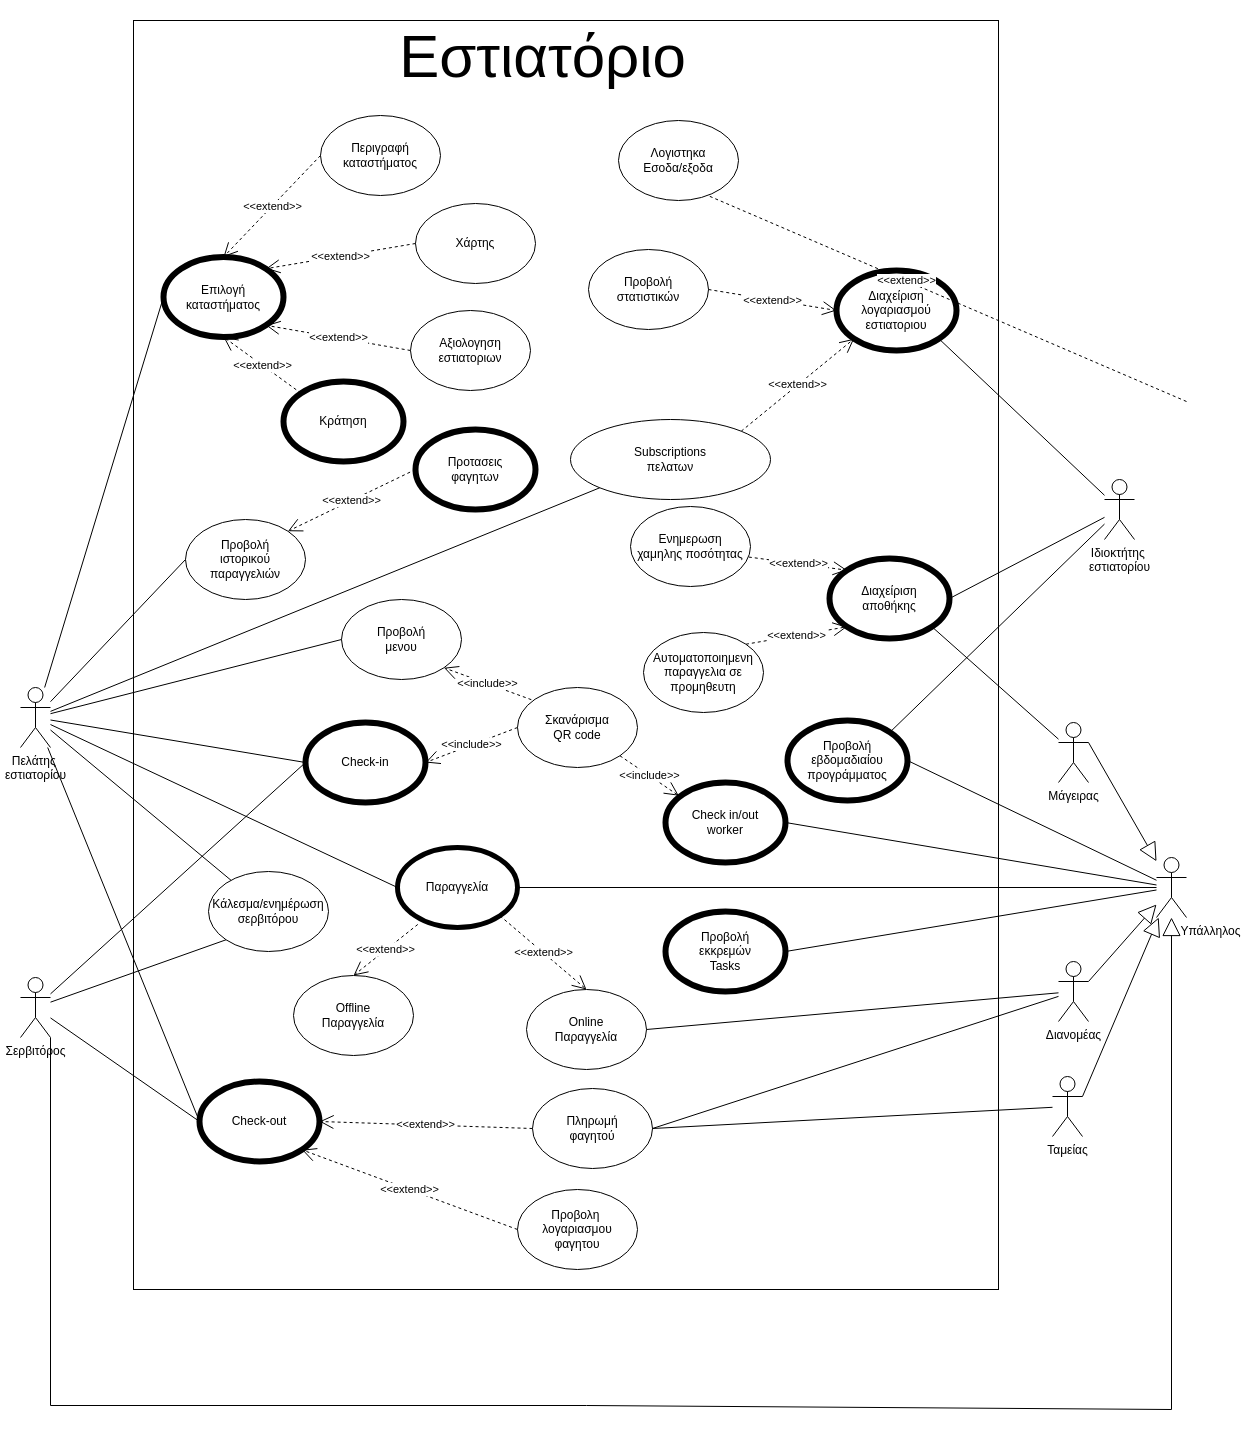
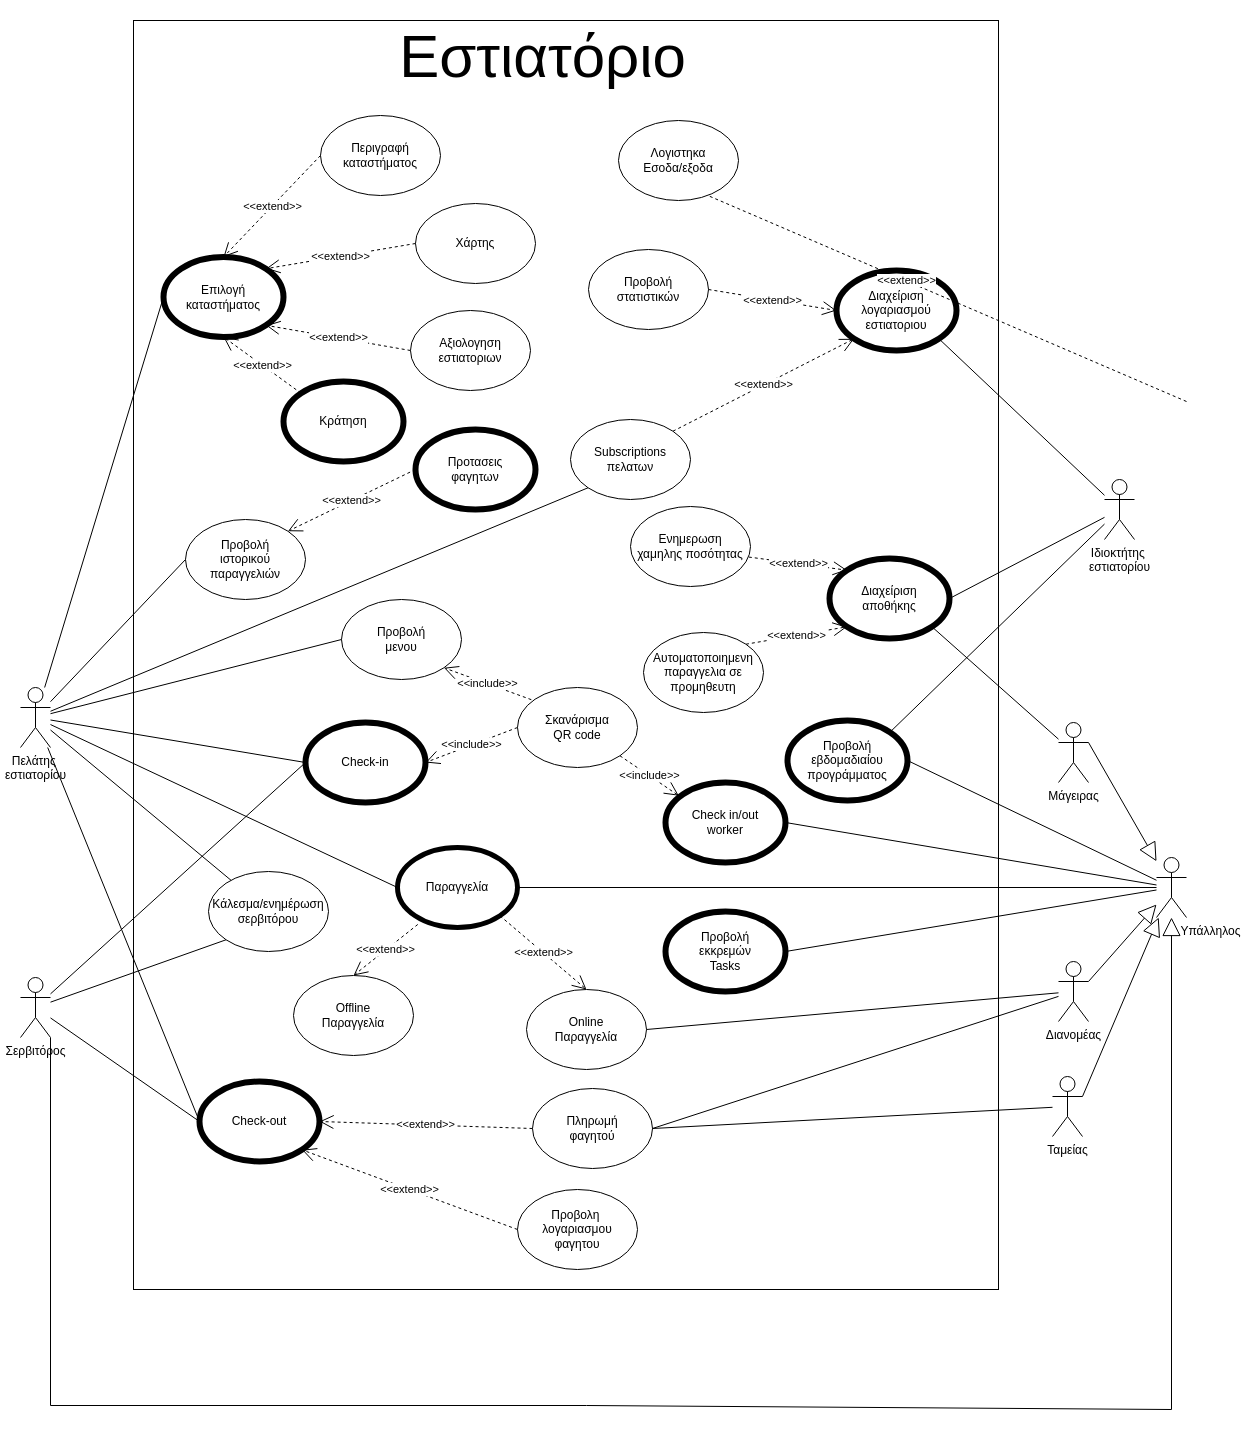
node "Subscriptions πελατων": size 200x80 -> 120x80
